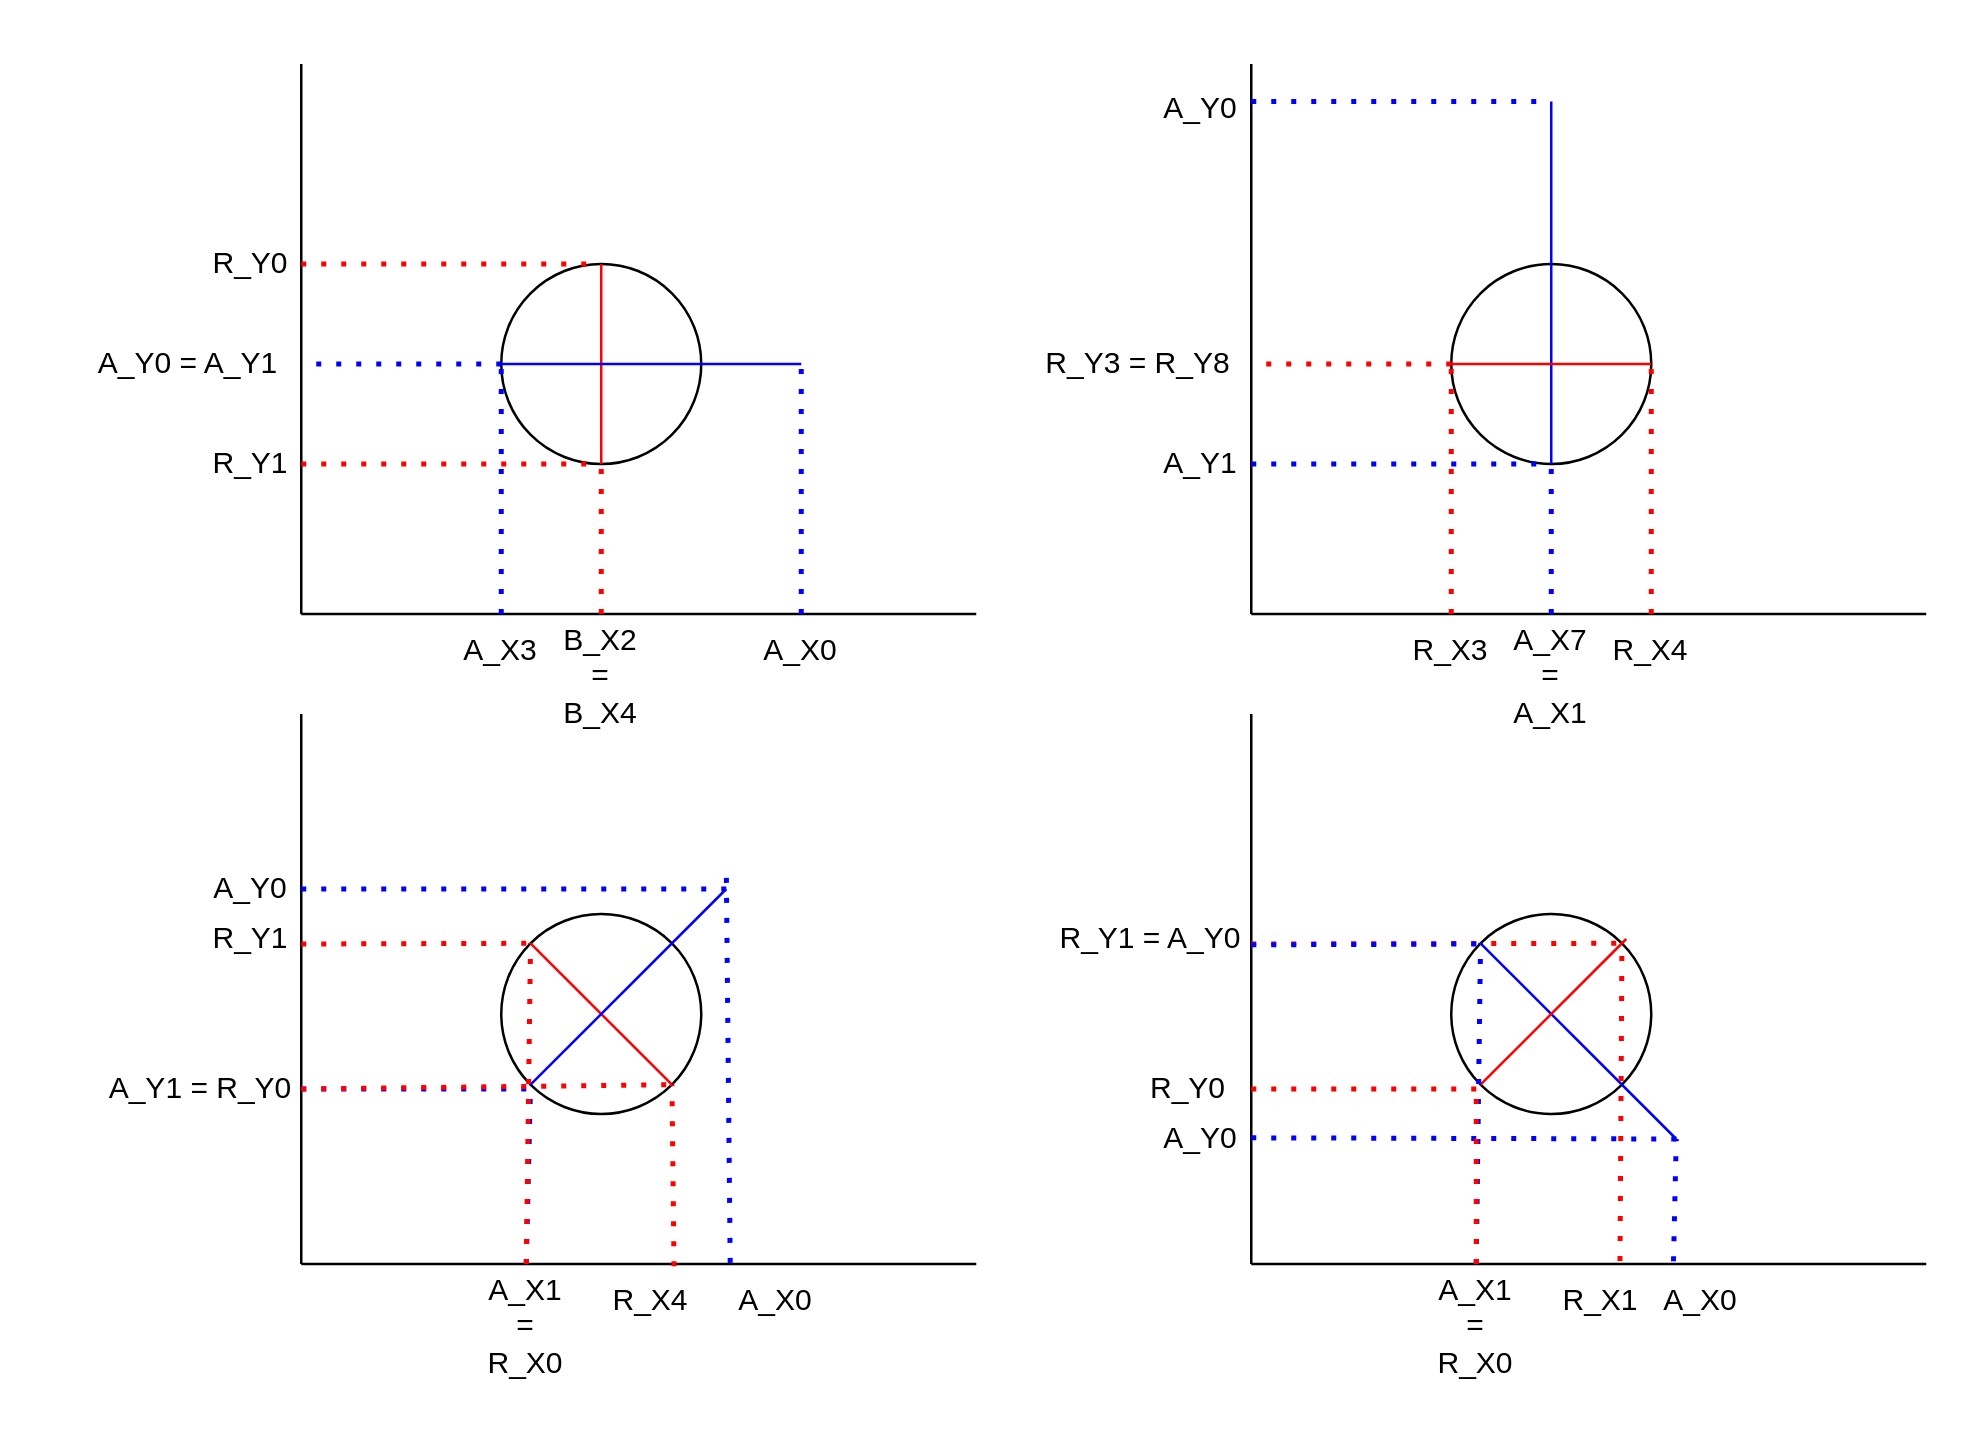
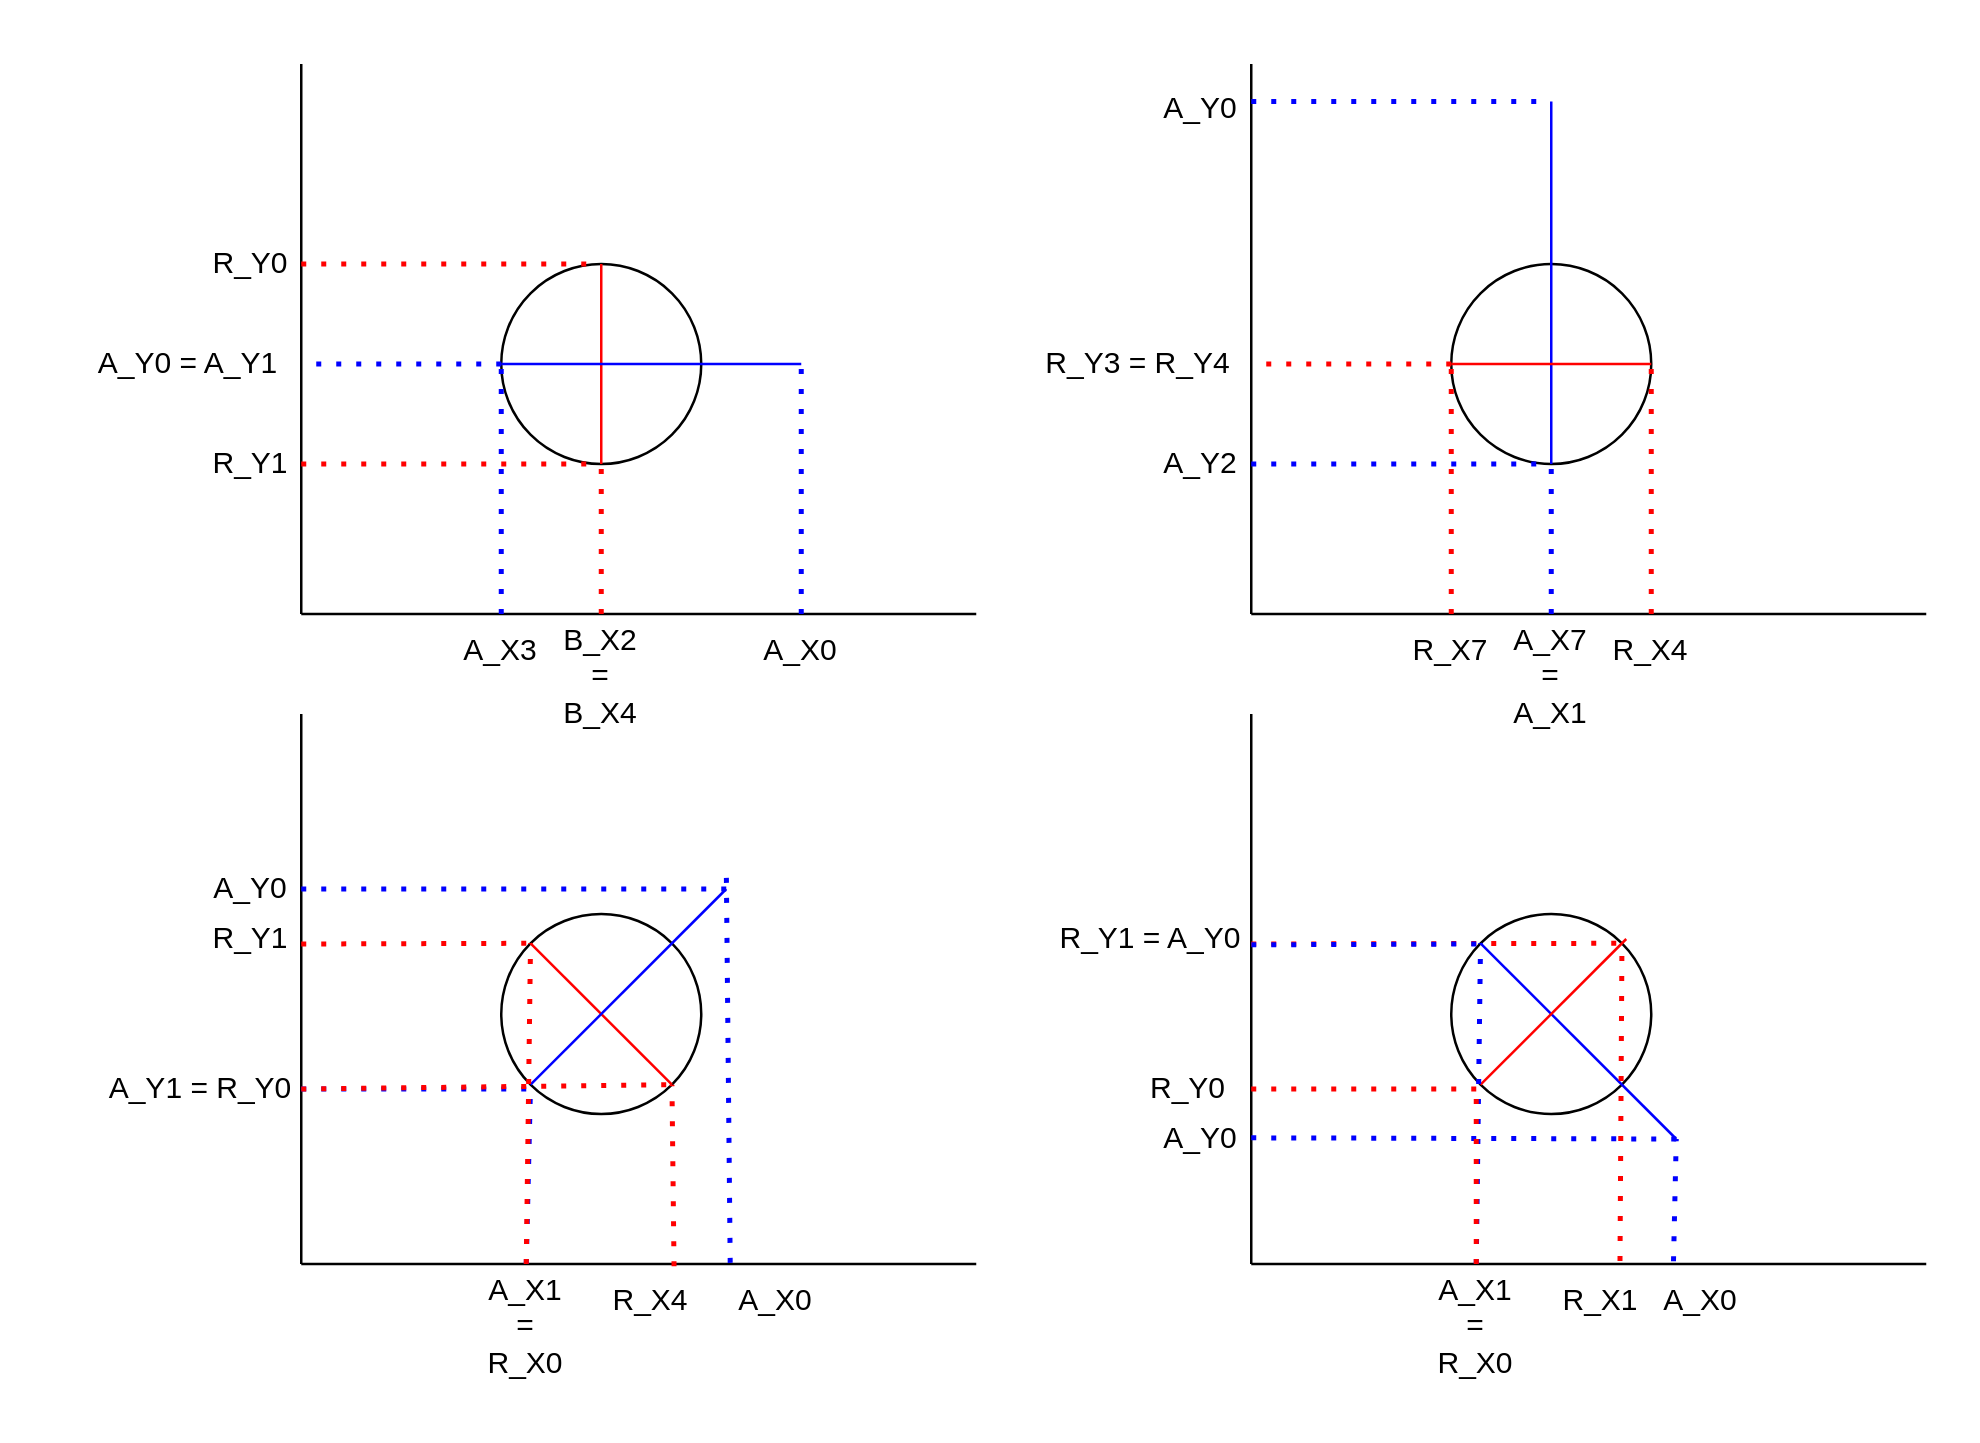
node "R_Y3 = R_Y8": label "R_Y3 = R_Y8" -> "R_Y3 = R_Y4"
node "A_Y1": label "A_Y1" -> "A_Y2"
node "R_X3": label "R_X3" -> "R_X7"
